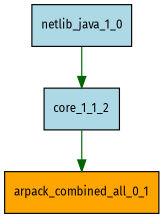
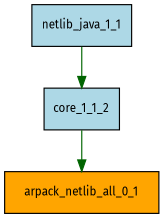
node "netlib_java_1_0": label "netlib_java_1_0" -> "netlib_java_1_1"
node "arpack_combined_all_0_1": label "arpack_combined_all_0_1" -> "arpack_netlib_all_0_1"
